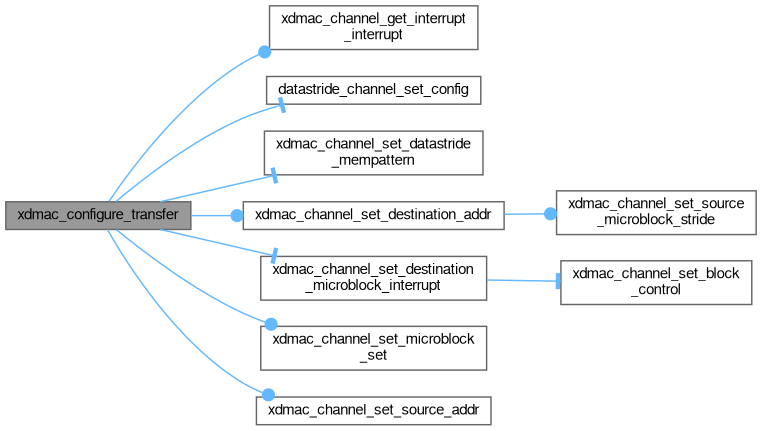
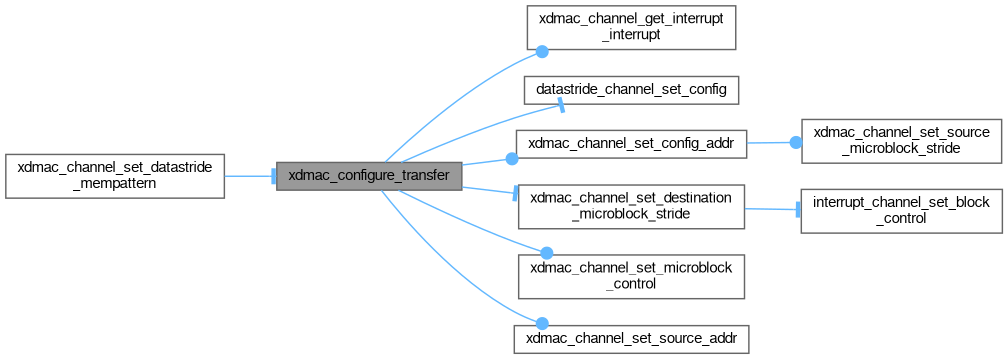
edge "xdmac_configure_transfer" -> "xdmac_channel_set_datastride _mempattern": reversed
node "xdmac_channel_set_destination_addr": label "xdmac_channel_set_destination_addr" -> "xdmac_channel_set_config_addr"
node "xdmac_channel_set_destination _microblock_interrupt": label "xdmac_channel_set_destination _microblock_interrupt" -> "xdmac_channel_set_destination _microblock_stride"
node "xdmac_channel_set_block _control": label "xdmac_channel_set_block _control" -> "interrupt_channel_set_block _control"
node "xdmac_channel_set_microblock _set": label "xdmac_channel_set_microblock _set" -> "xdmac_channel_set_microblock _control"
